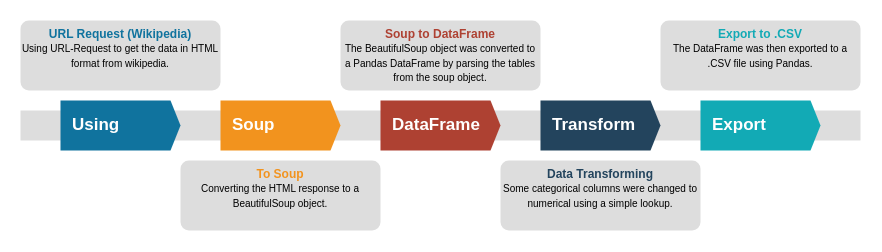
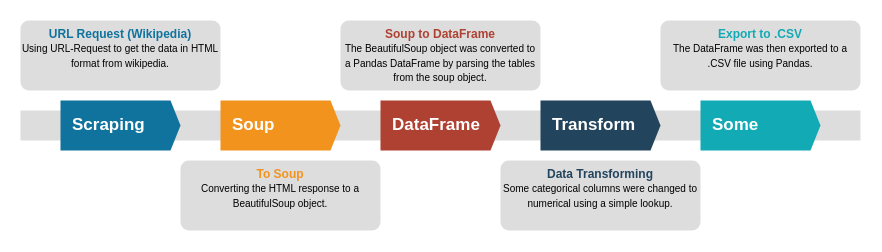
node "Using": label "Using" -> "Scraping"
node "Export": label "Export" -> "Some"
